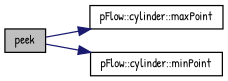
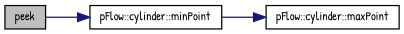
edge "peek" -> "pFlow::cylinder::maxPoint": now "pFlow::cylinder::minPoint" -> "pFlow::cylinder::maxPoint"
